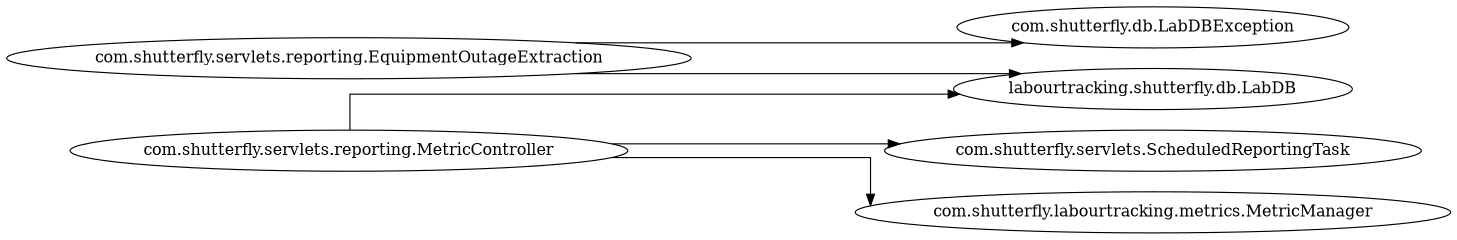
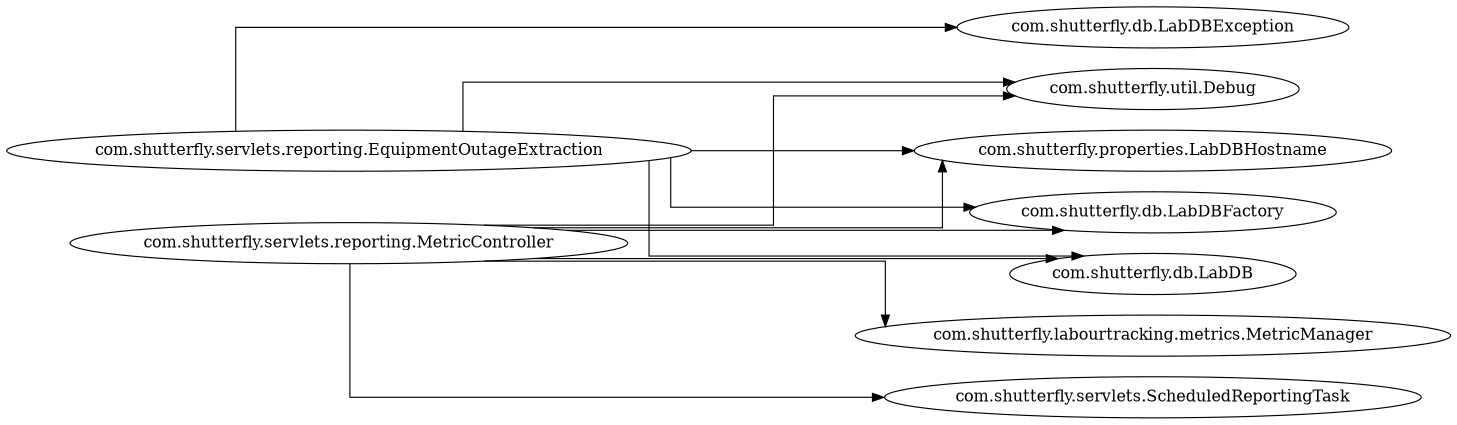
node "com.shutterfly.util.Debug": added
node "labourtracking.shutterfly.db.LabDB": label "labourtracking.shutterfly.db.LabDB" -> "com.shutterfly.db.LabDB"
node "com.shutterfly.properties.LabDBHostname": added
node "com.shutterfly.db.LabDBFactory": added
